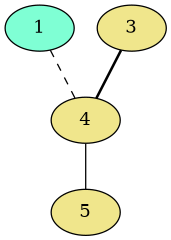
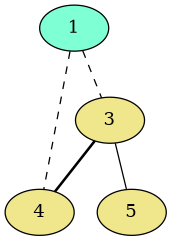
edge "1" -- "3": added
edge "4" -- "5": now "3" -- "5"
